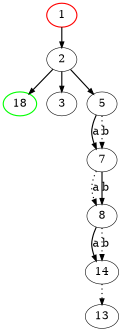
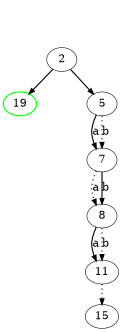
node "1": removed
node "18": label "18" -> "19"
node "3": removed
node "14": label "14" -> "11"
node "13": label "13" -> "15"
